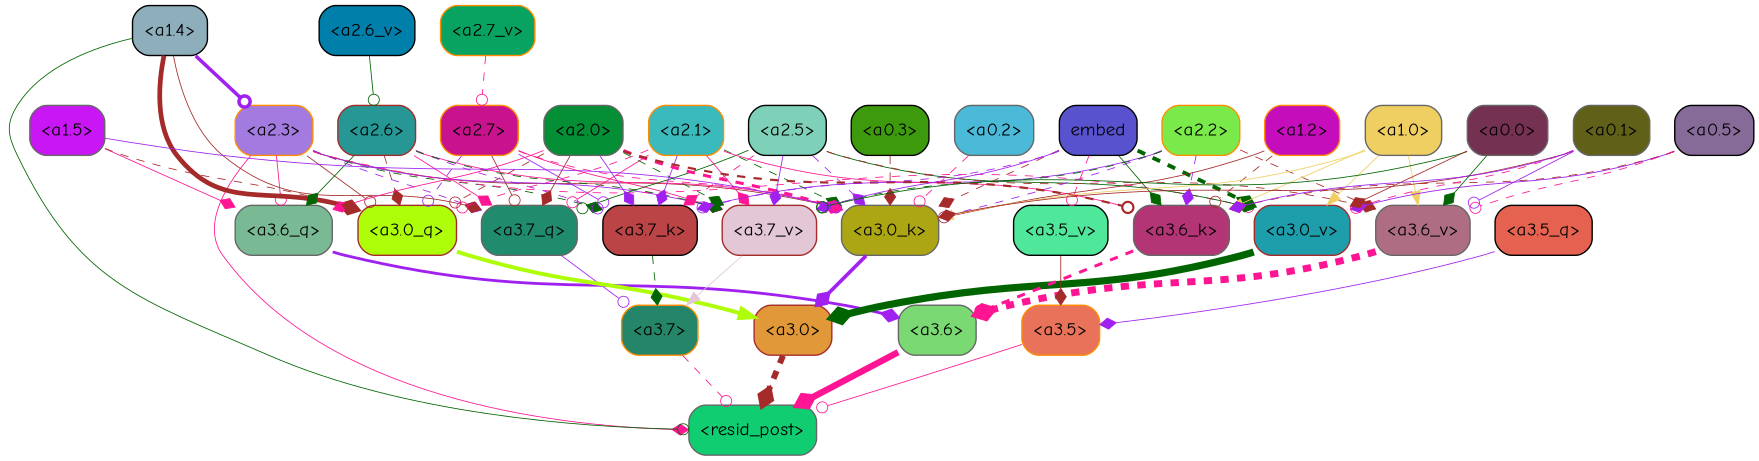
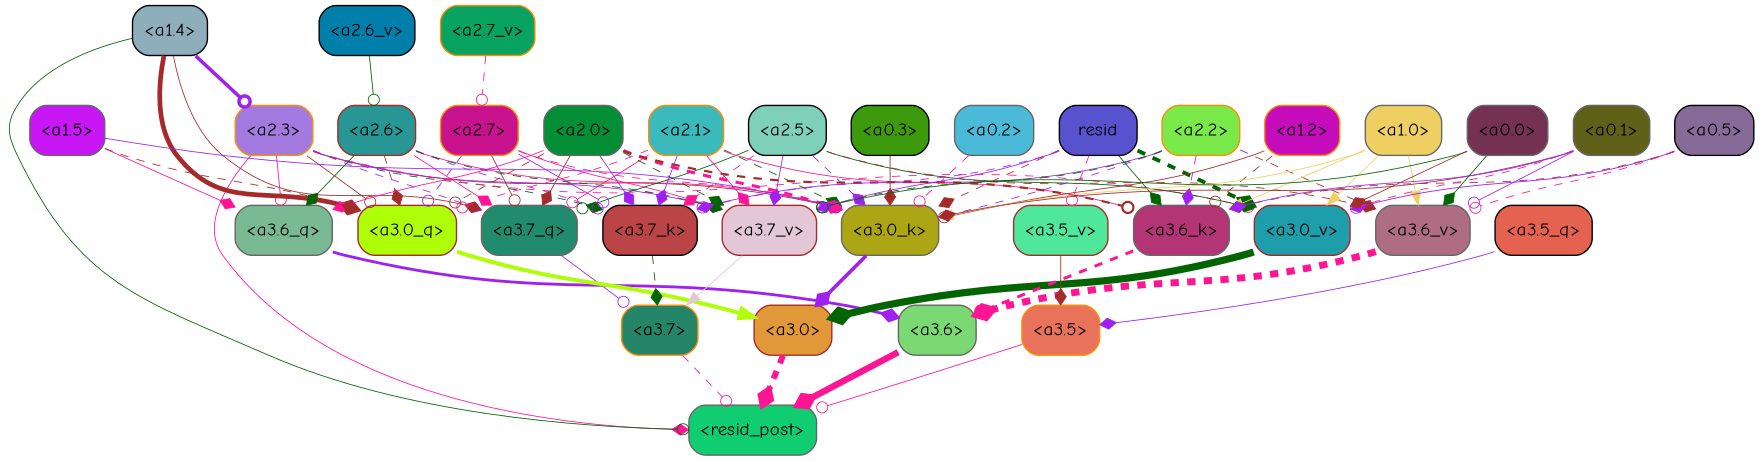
node "embed": label "embed" -> "resid"
edge "<a0.3>" -> "<a3.0_k>": style dashed -> bold
node "<a3.5_v>": color black -> brown
edge "<a3.0>" -> "<resid_post>": color brown -> deeppink
